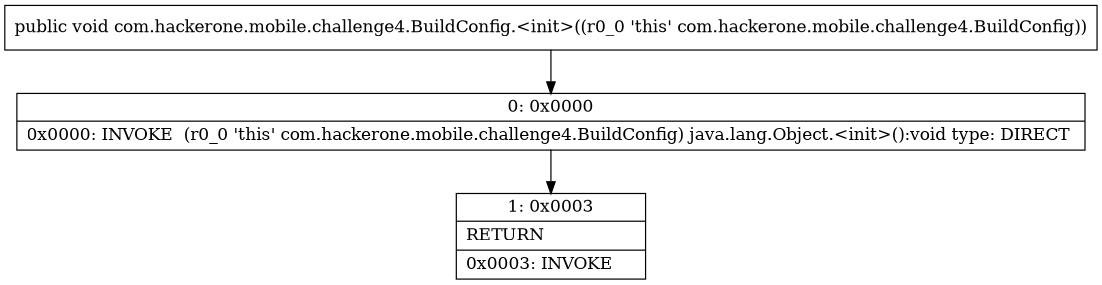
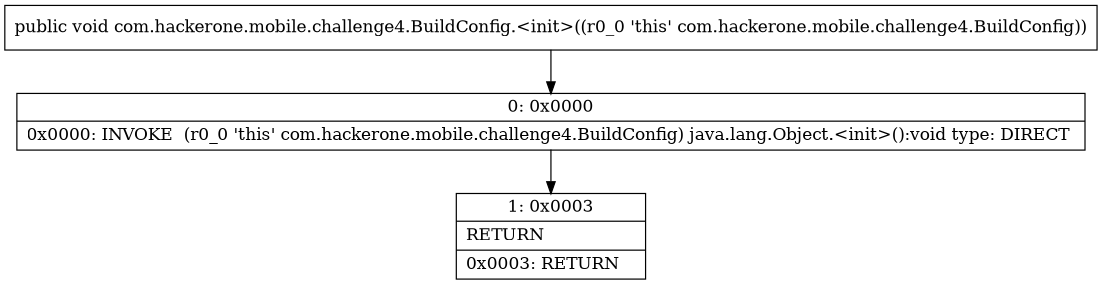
node "1: 0x0003": text "0x0003: INVOKE" -> "0x0003: RETURN"
